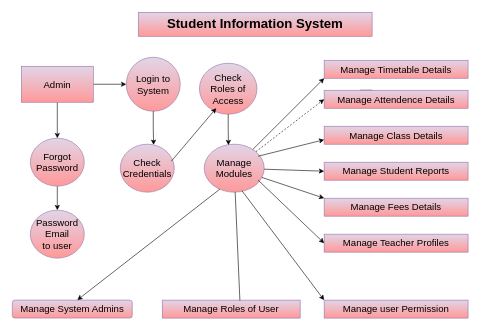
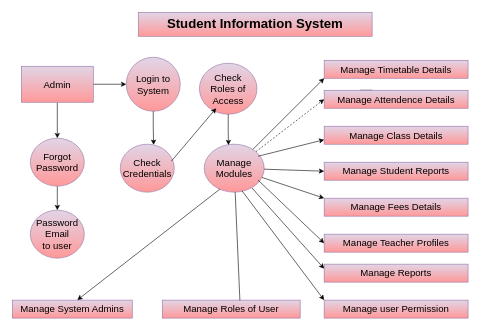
edge "Manage Modules" -> "Manage Reports": added
node "Manage Reports": added
node "Manage System Admins": shape rounded rectangle -> rectangle
